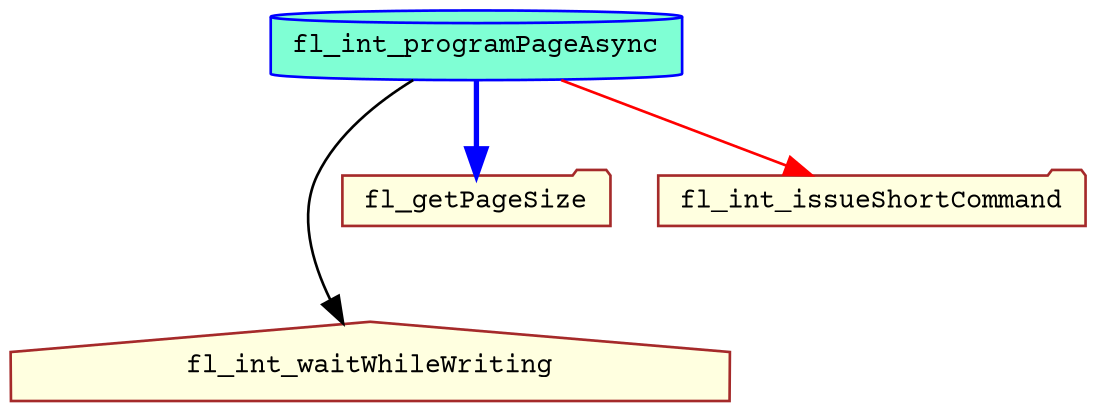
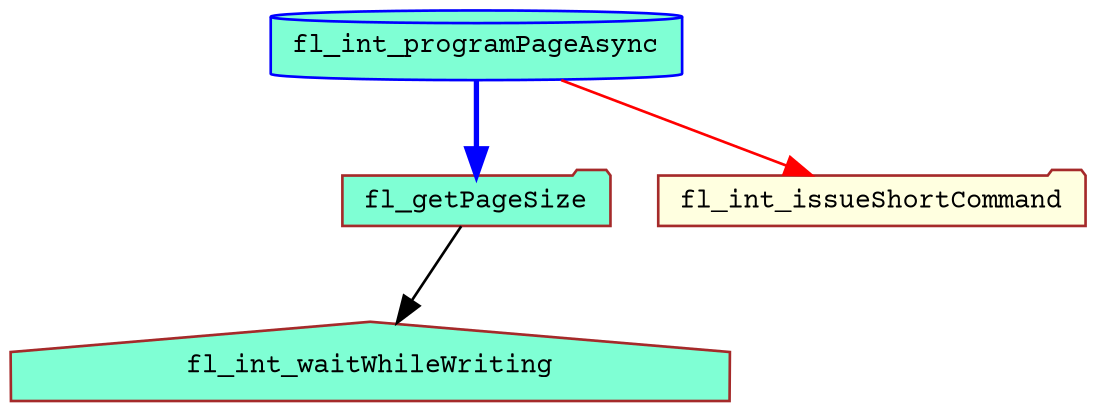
edge "fl_int_programPageAsync" -> "fl_int_waitWhileWriting": now "fl_getPageSize" -> "fl_int_waitWhileWriting"
node "fl_getPageSize": fillcolor lightyellow -> aquamarine
node "fl_int_waitWhileWriting": fillcolor lightyellow -> aquamarine
